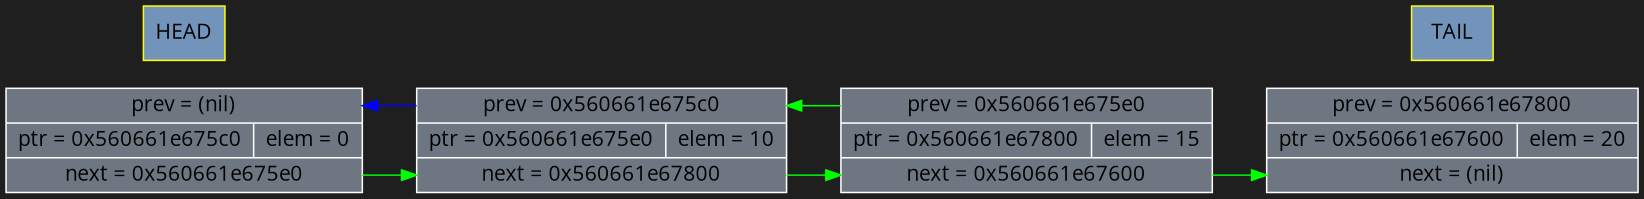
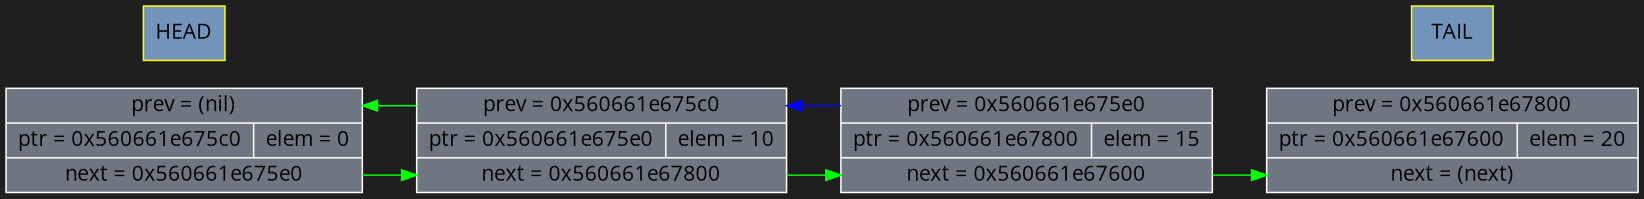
edge "prev = 0x560661e675c0" -> "prev = (nil)": color blue -> green
edge "prev = 0x560661e675e0" -> "prev = 0x560661e675c0": color green -> blue
node "prev = 0x560661e67800": text "next = (nil)" -> "next = (next)"
